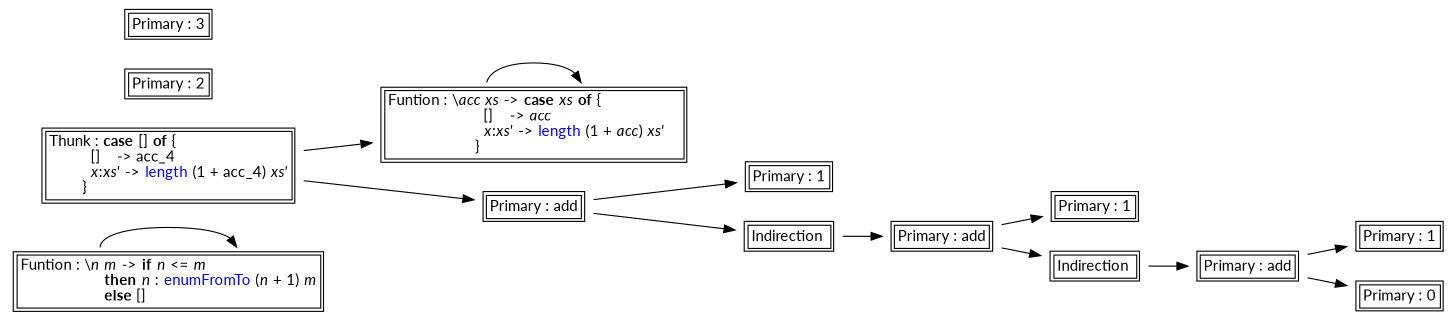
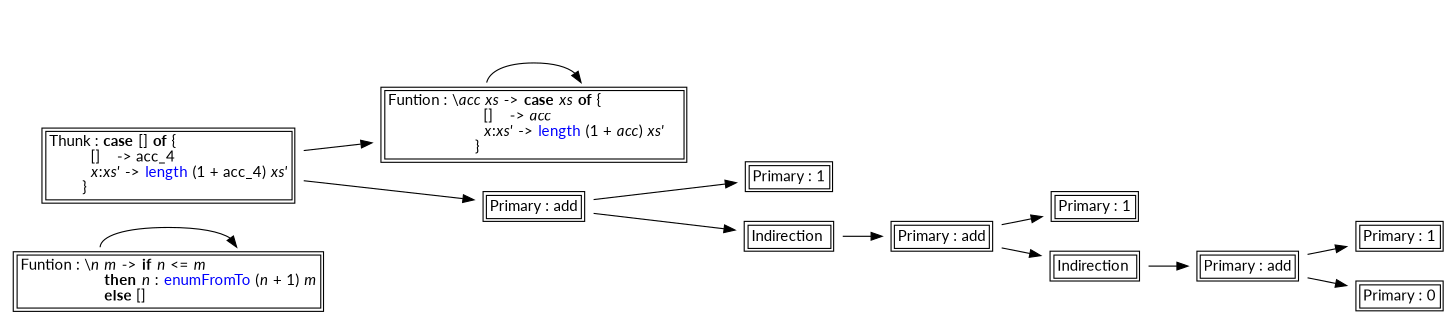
node "Primary : 3": removed
node "Primary : 2": removed
